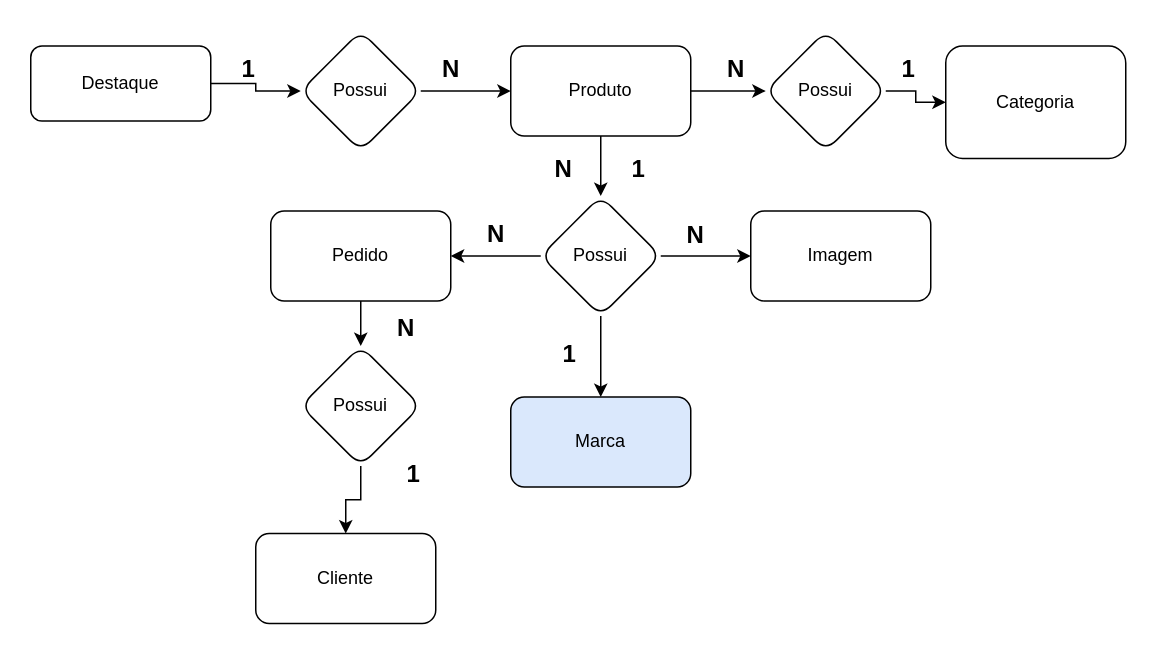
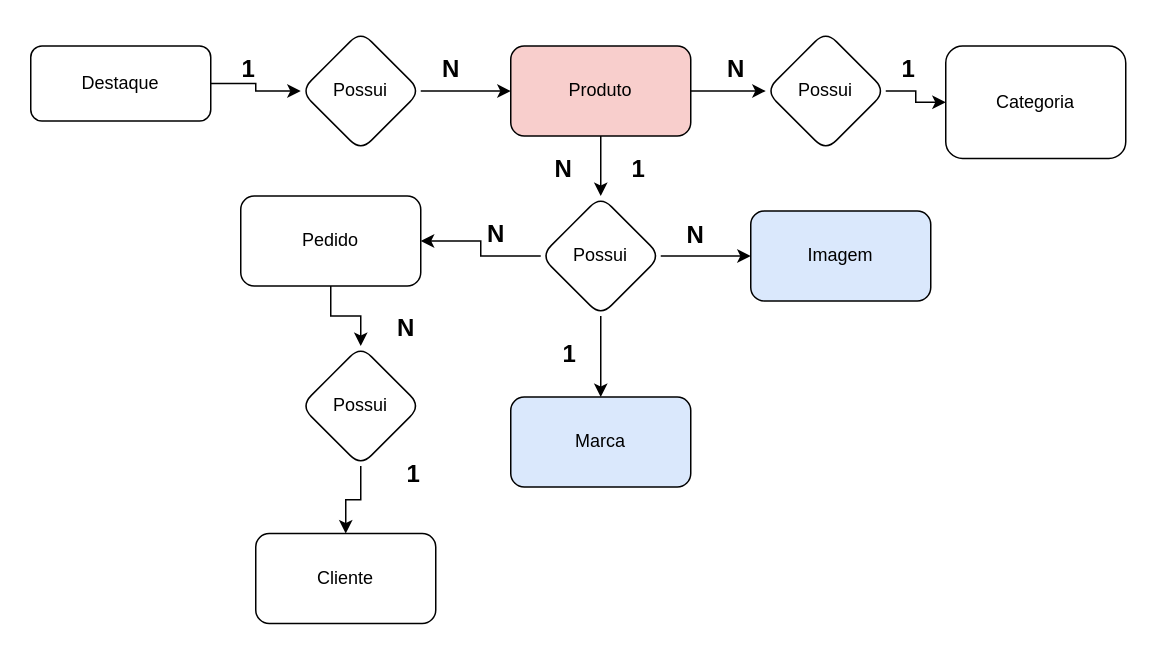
node "Produto": fillcolor #ffffff -> #f8cecc
node "Pedido": moved (361, 256) -> (331, 241)
node "Imagem": fillcolor #ffffff -> #dae8fc
